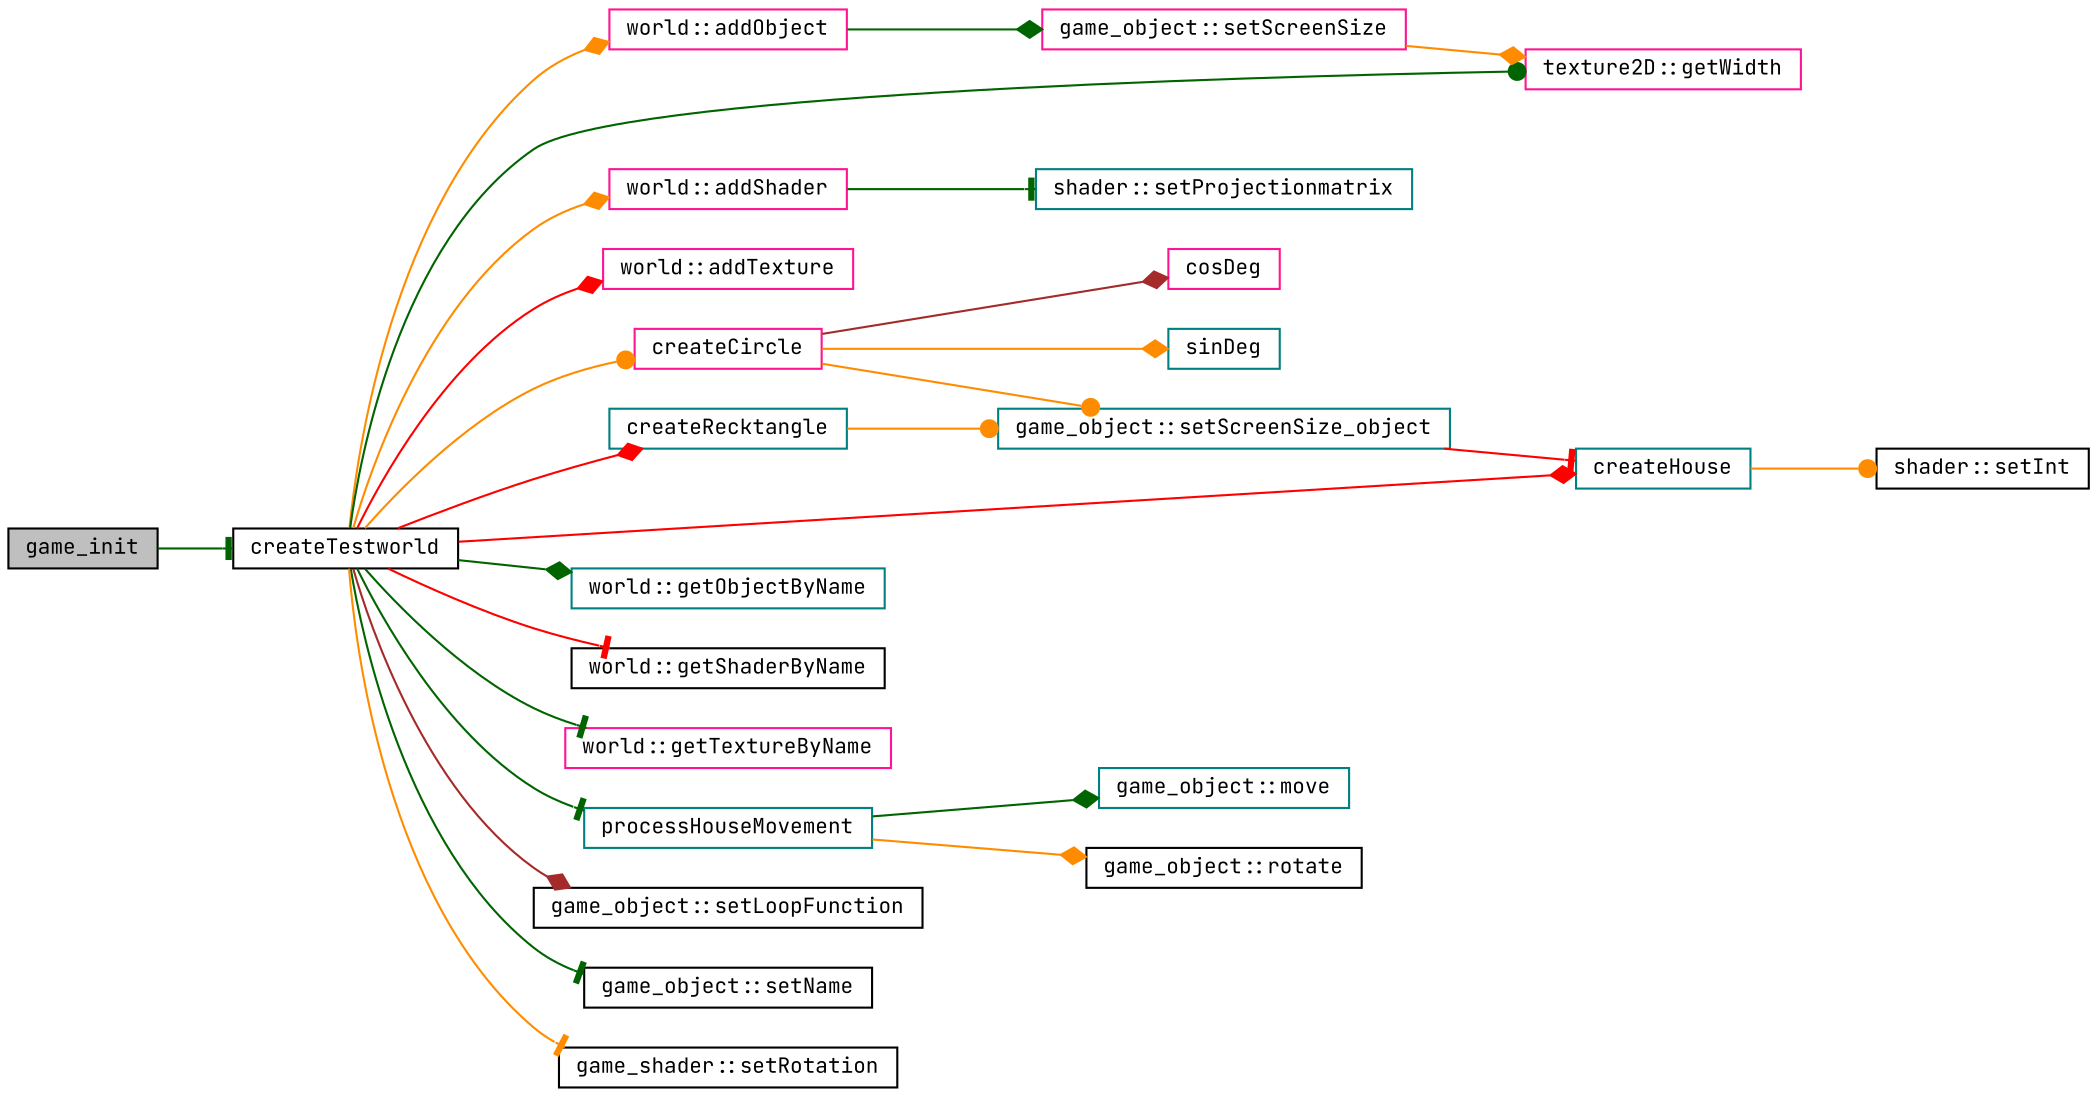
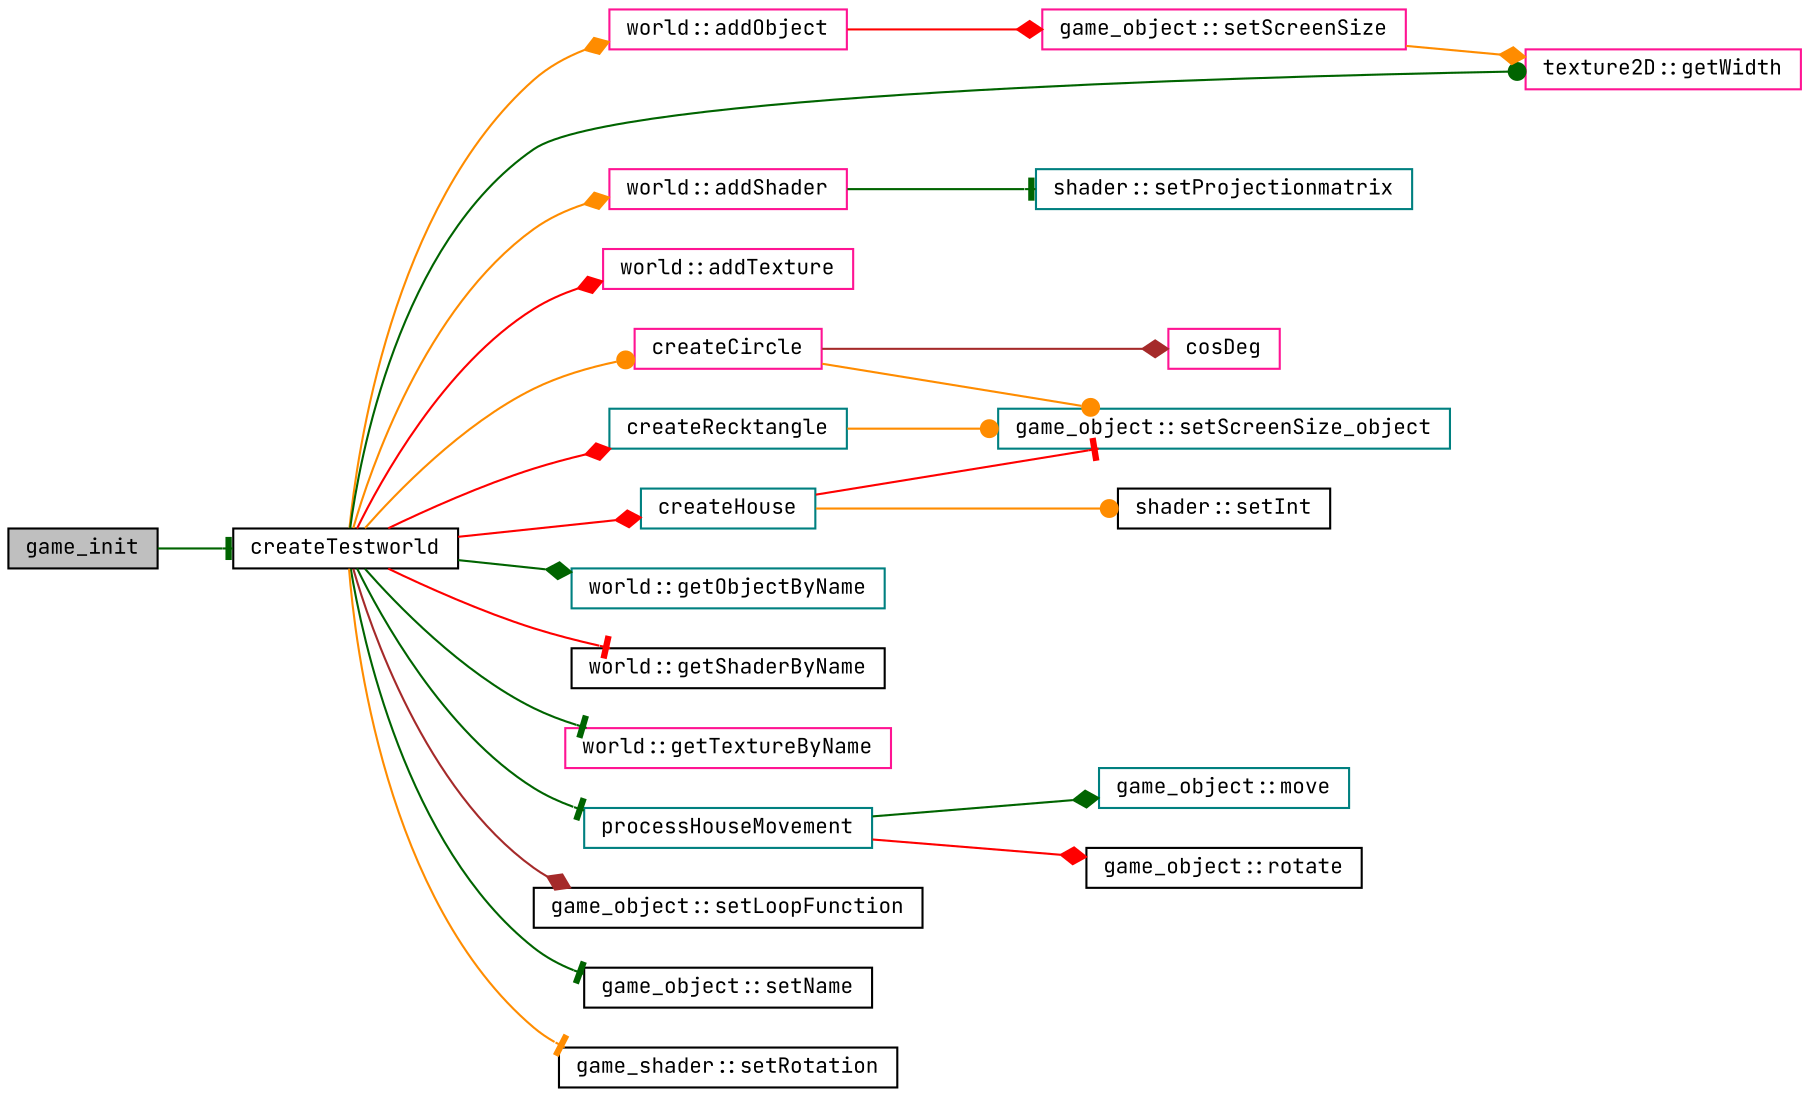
edge "world::addObject" -> "game_object::setScreenSize": color darkgreen -> red
node "sinDeg": removed
edge "game_object::setScreenSize_object" -> "createHouse": reversed
edge "processHouseMovement" -> "game_object::rotate": color darkorange -> red
